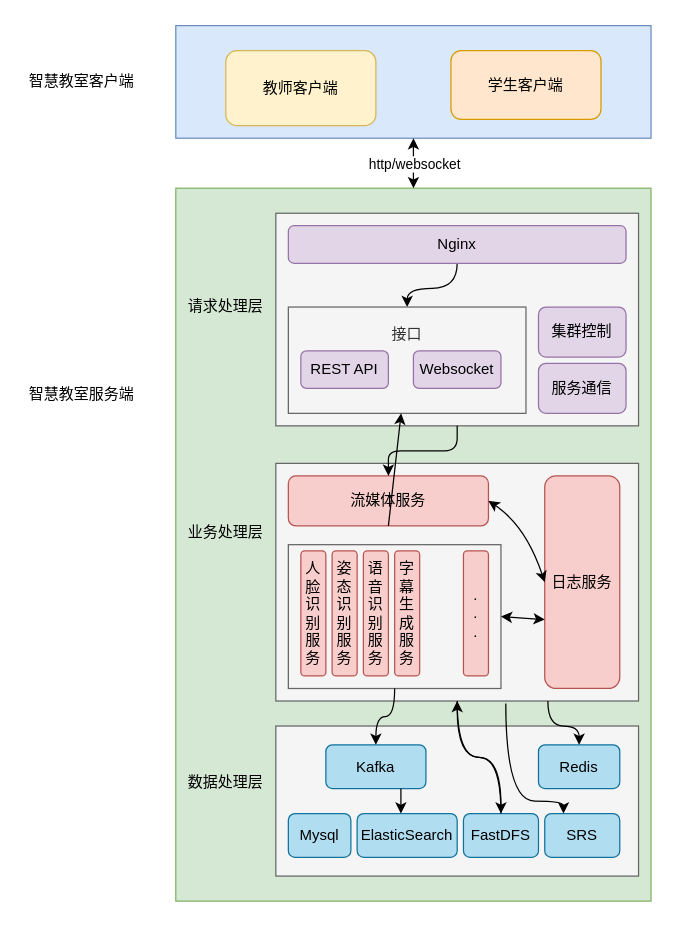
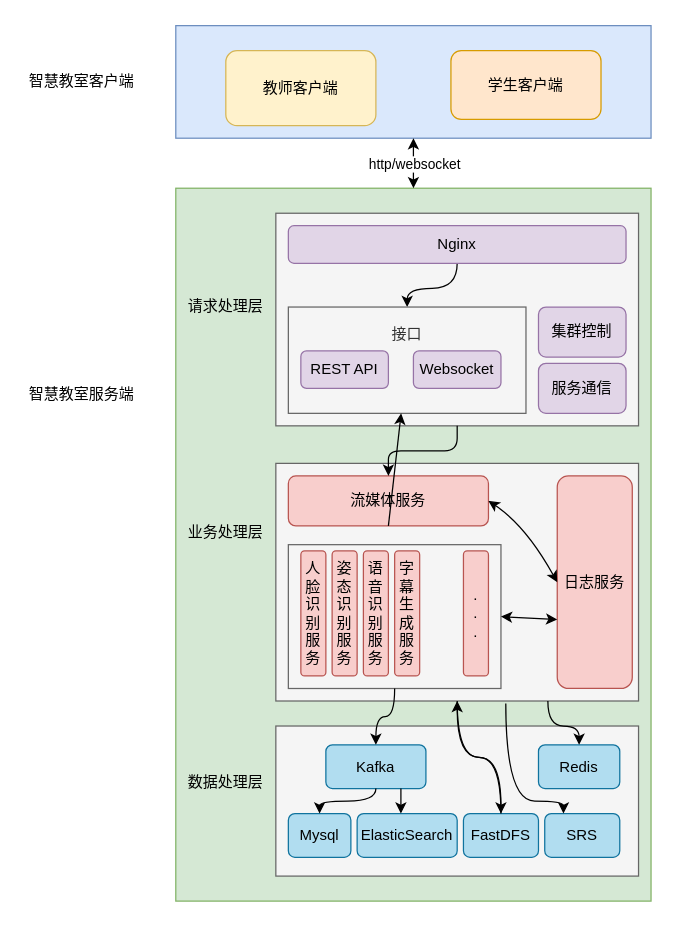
node "日志服务": moved (582, 582) -> (594, 582)
edge "Kafka" -> "Mysql": added
